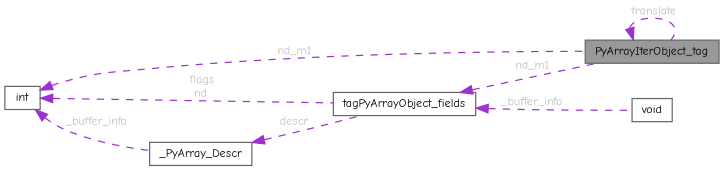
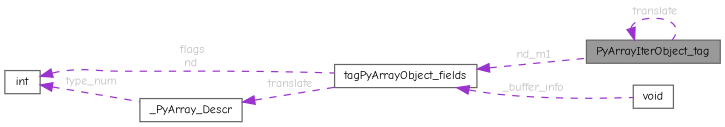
edge "PyArrayIterObject_tag" -> "int": removed, label "nd_m1"
edge "_PyArray_Descr" -> "int": label " _buffer_info" -> " type_num"
edge "tagPyArrayObject_fields" -> "_PyArray_Descr": label " descr" -> " translate"
